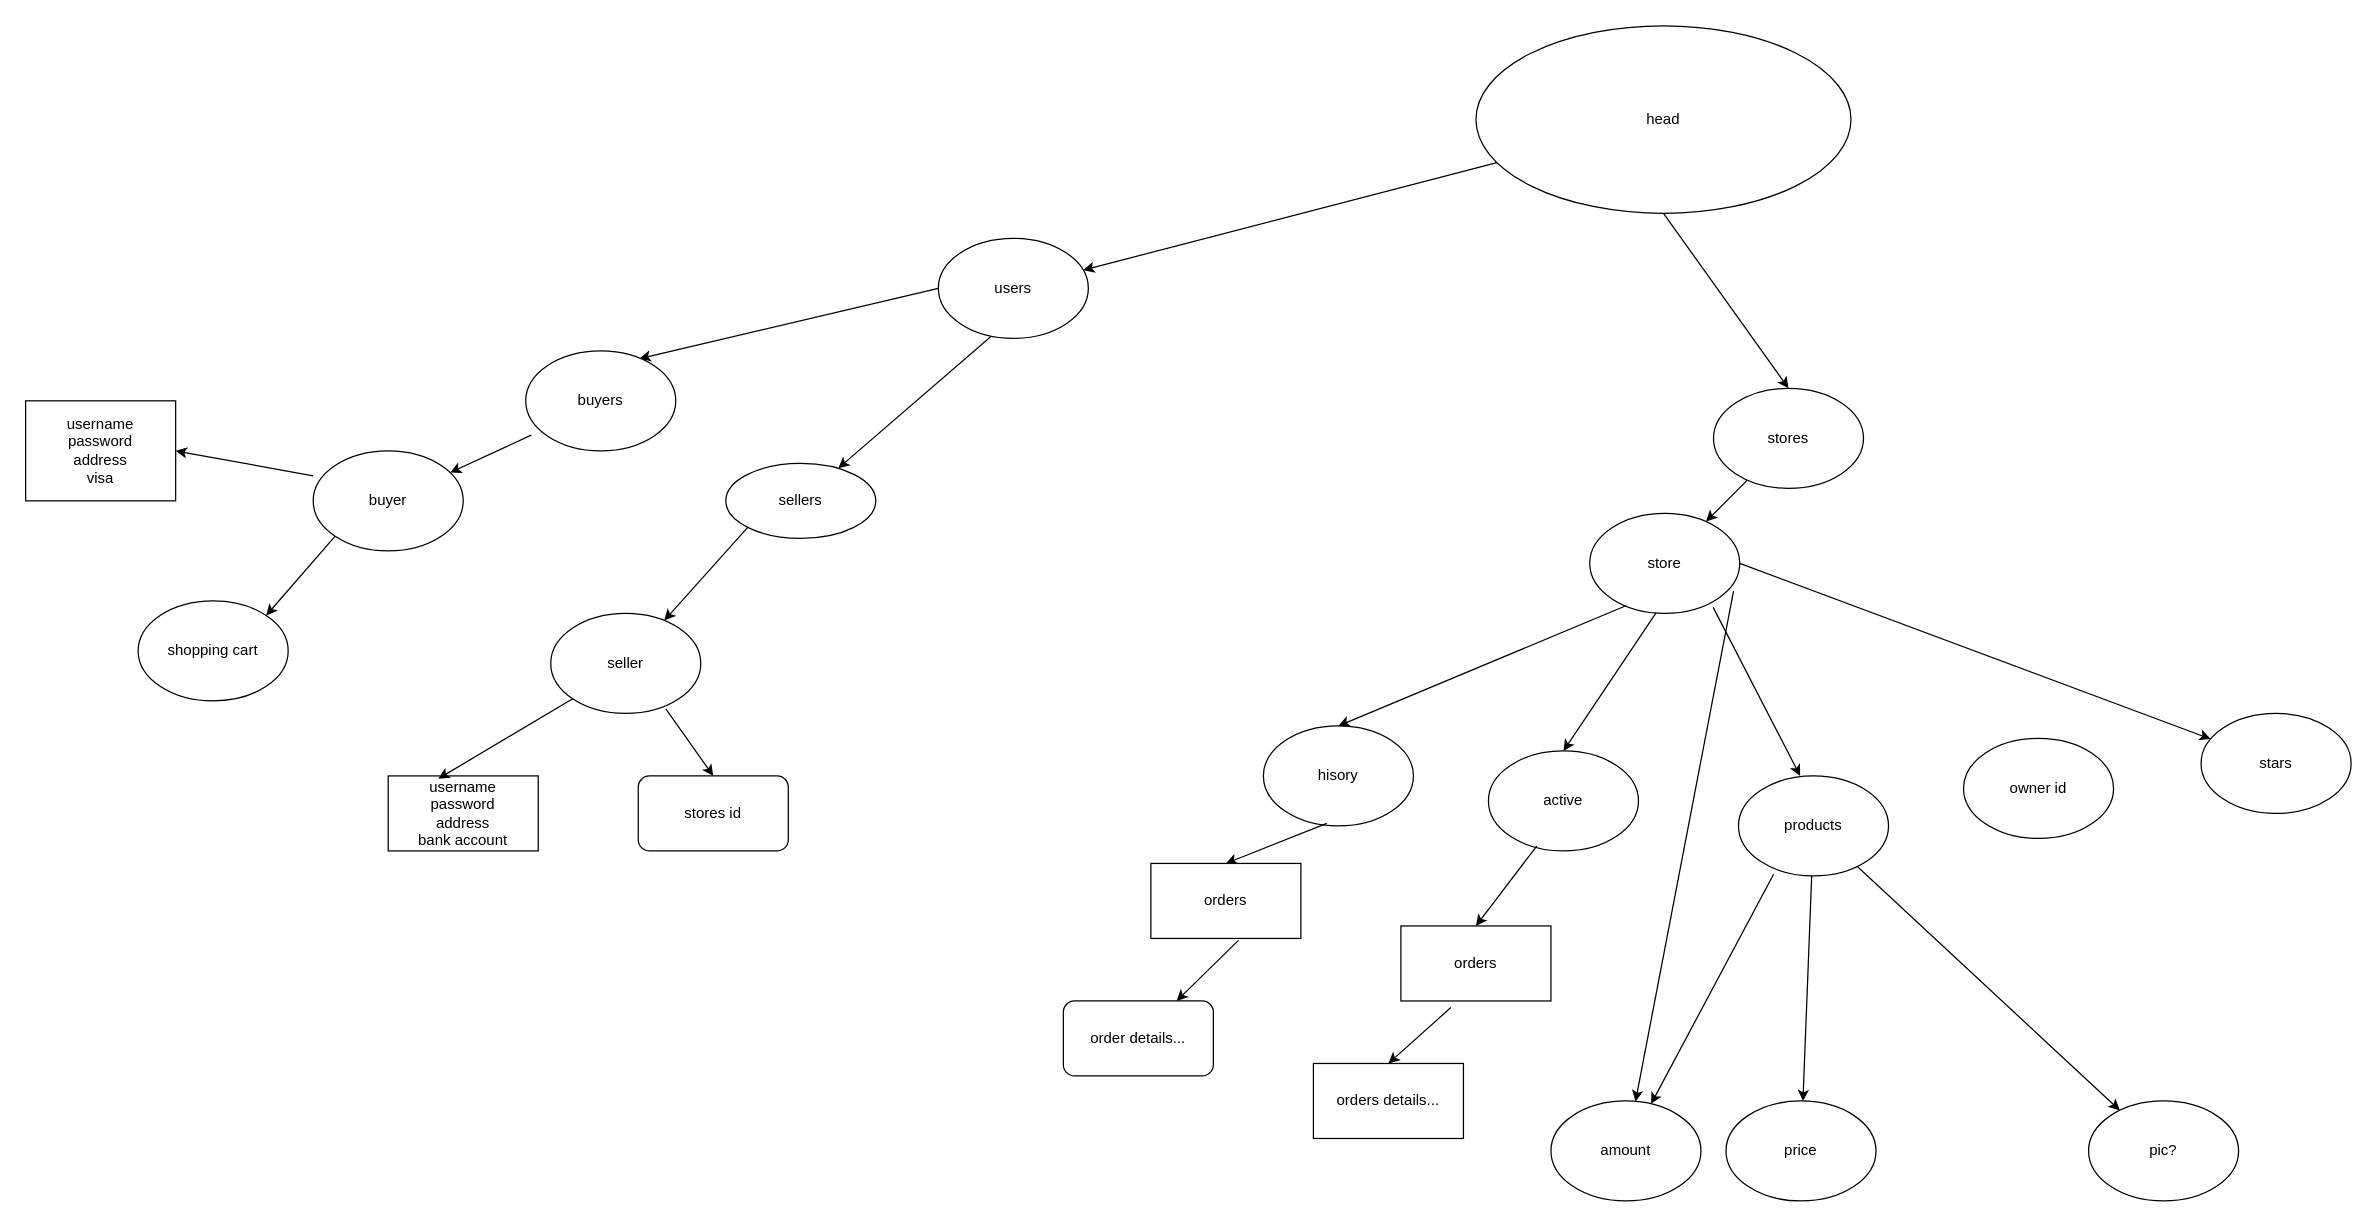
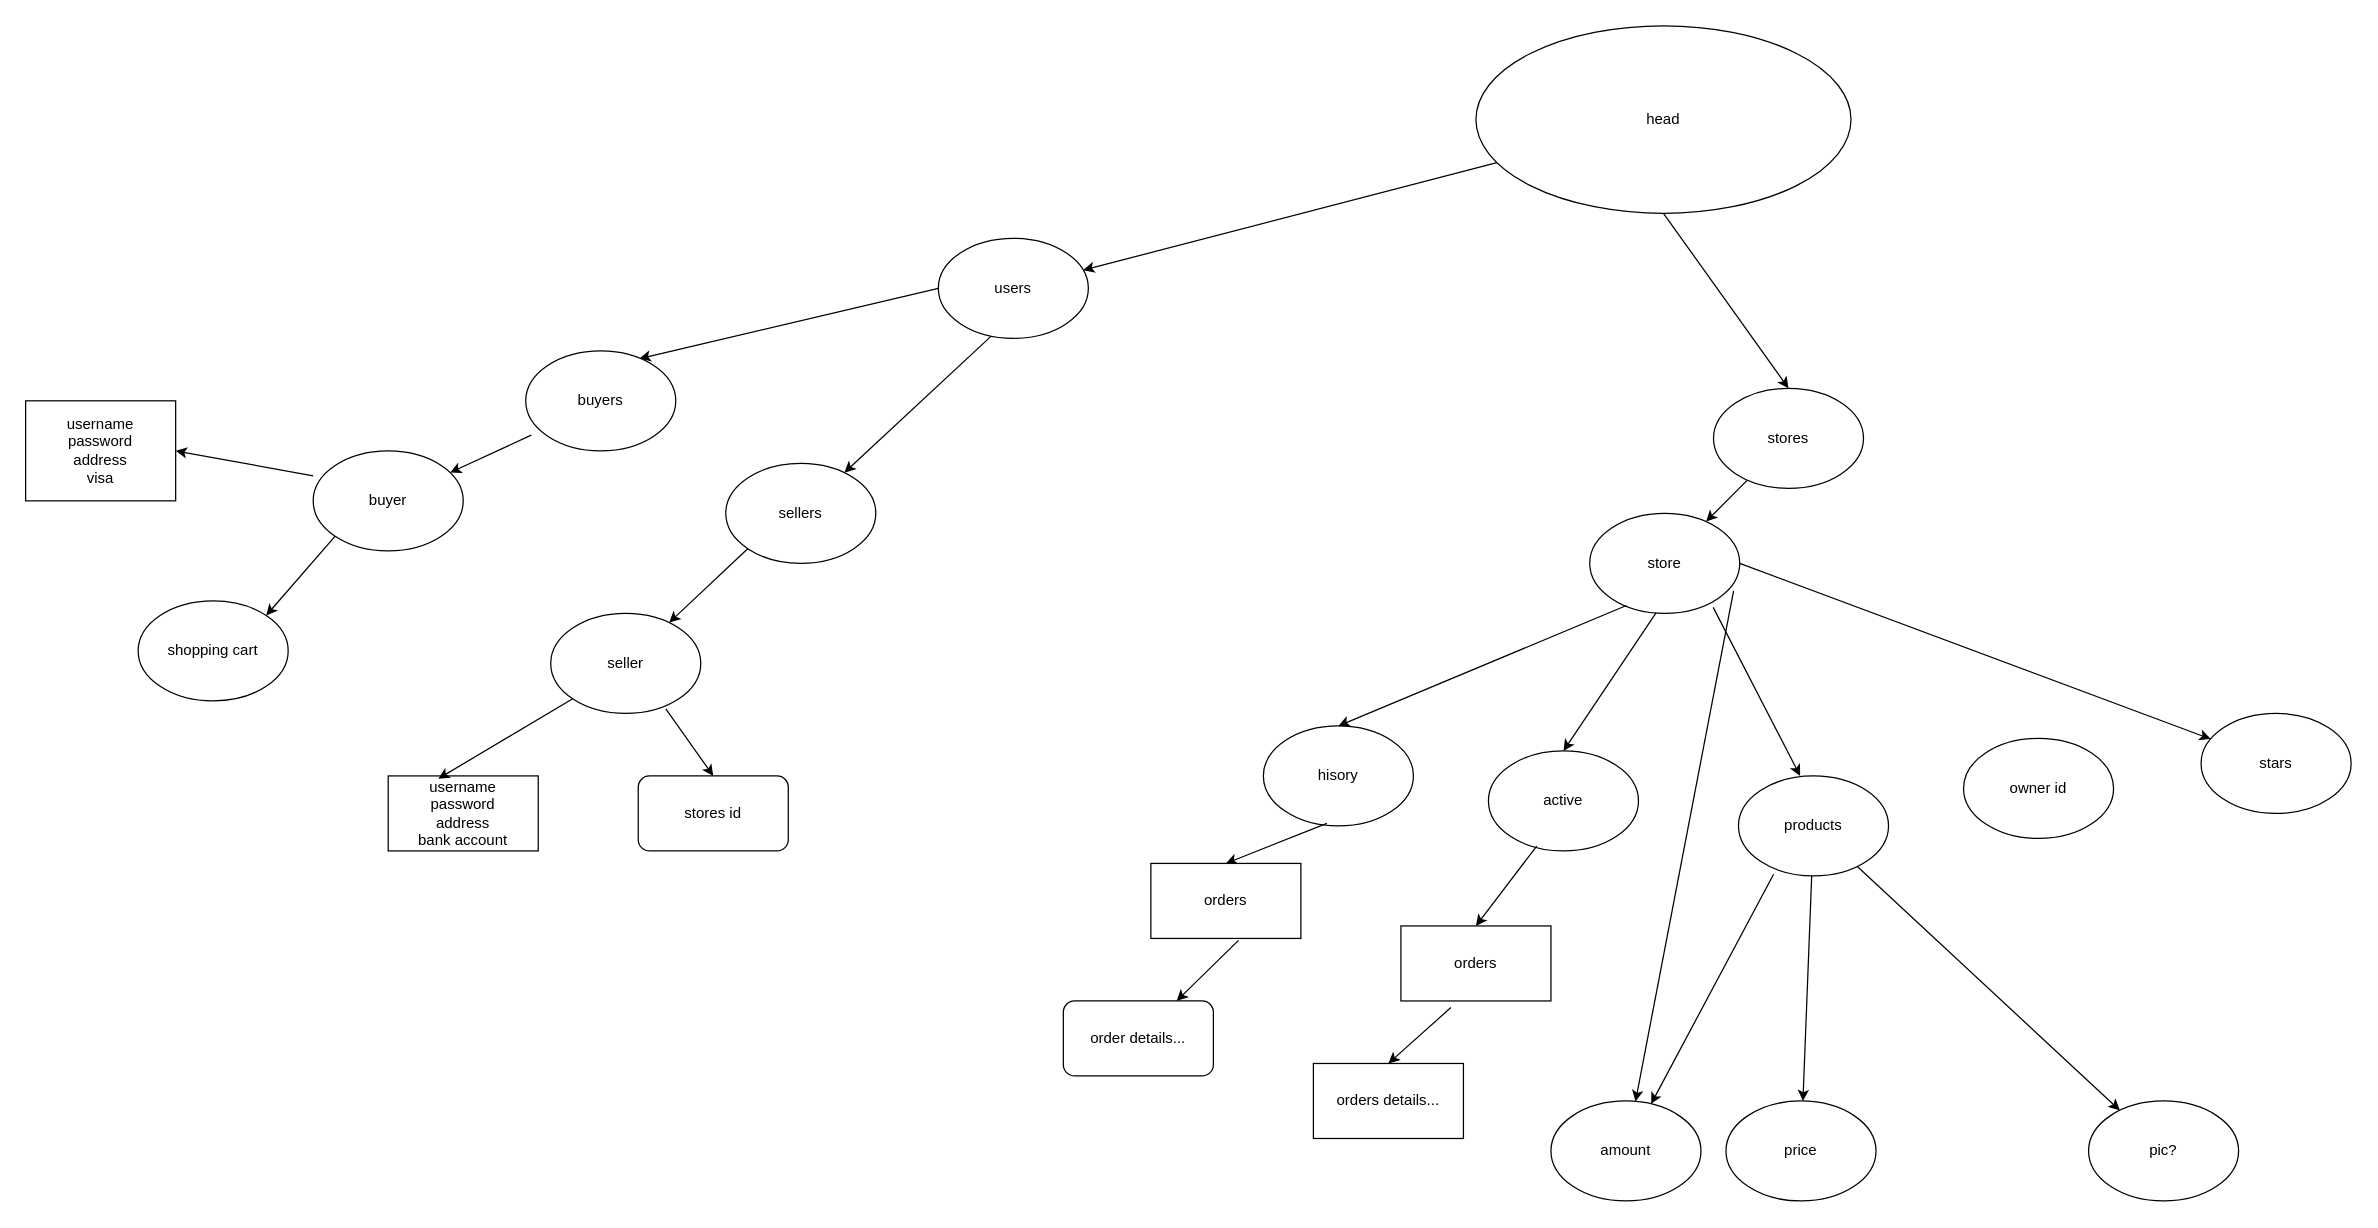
node "sellers": size 150x75 -> 150x100
